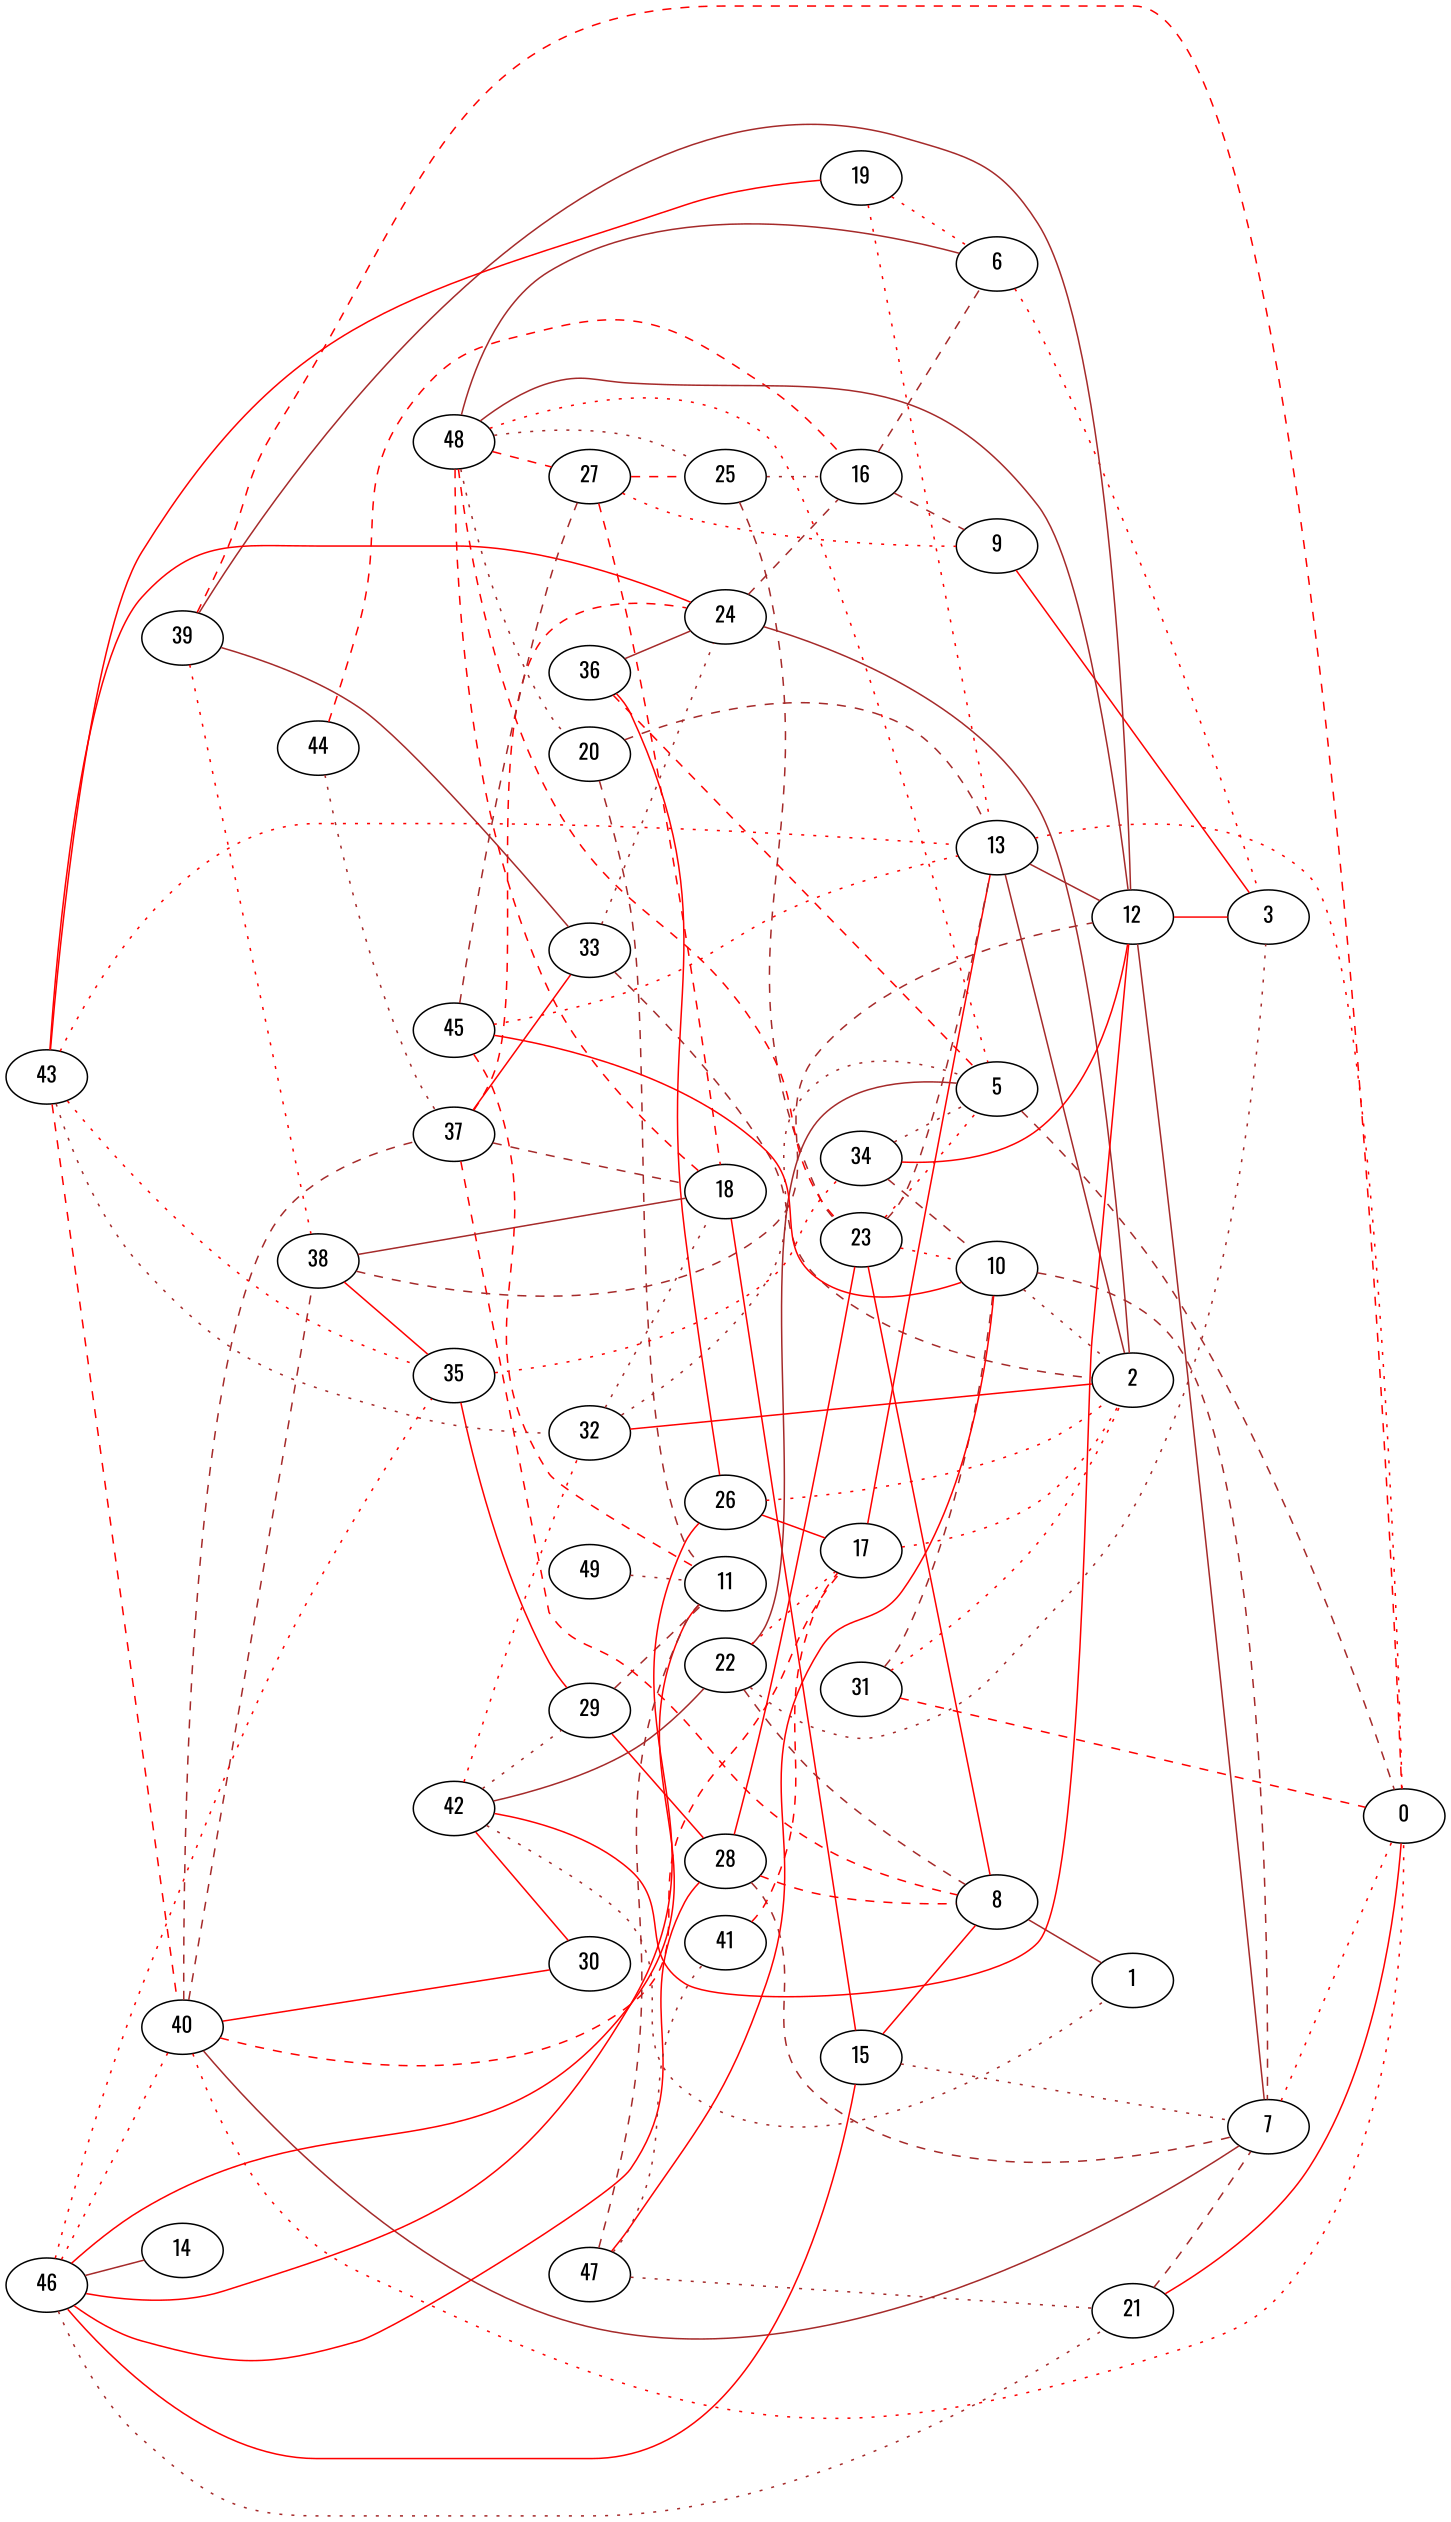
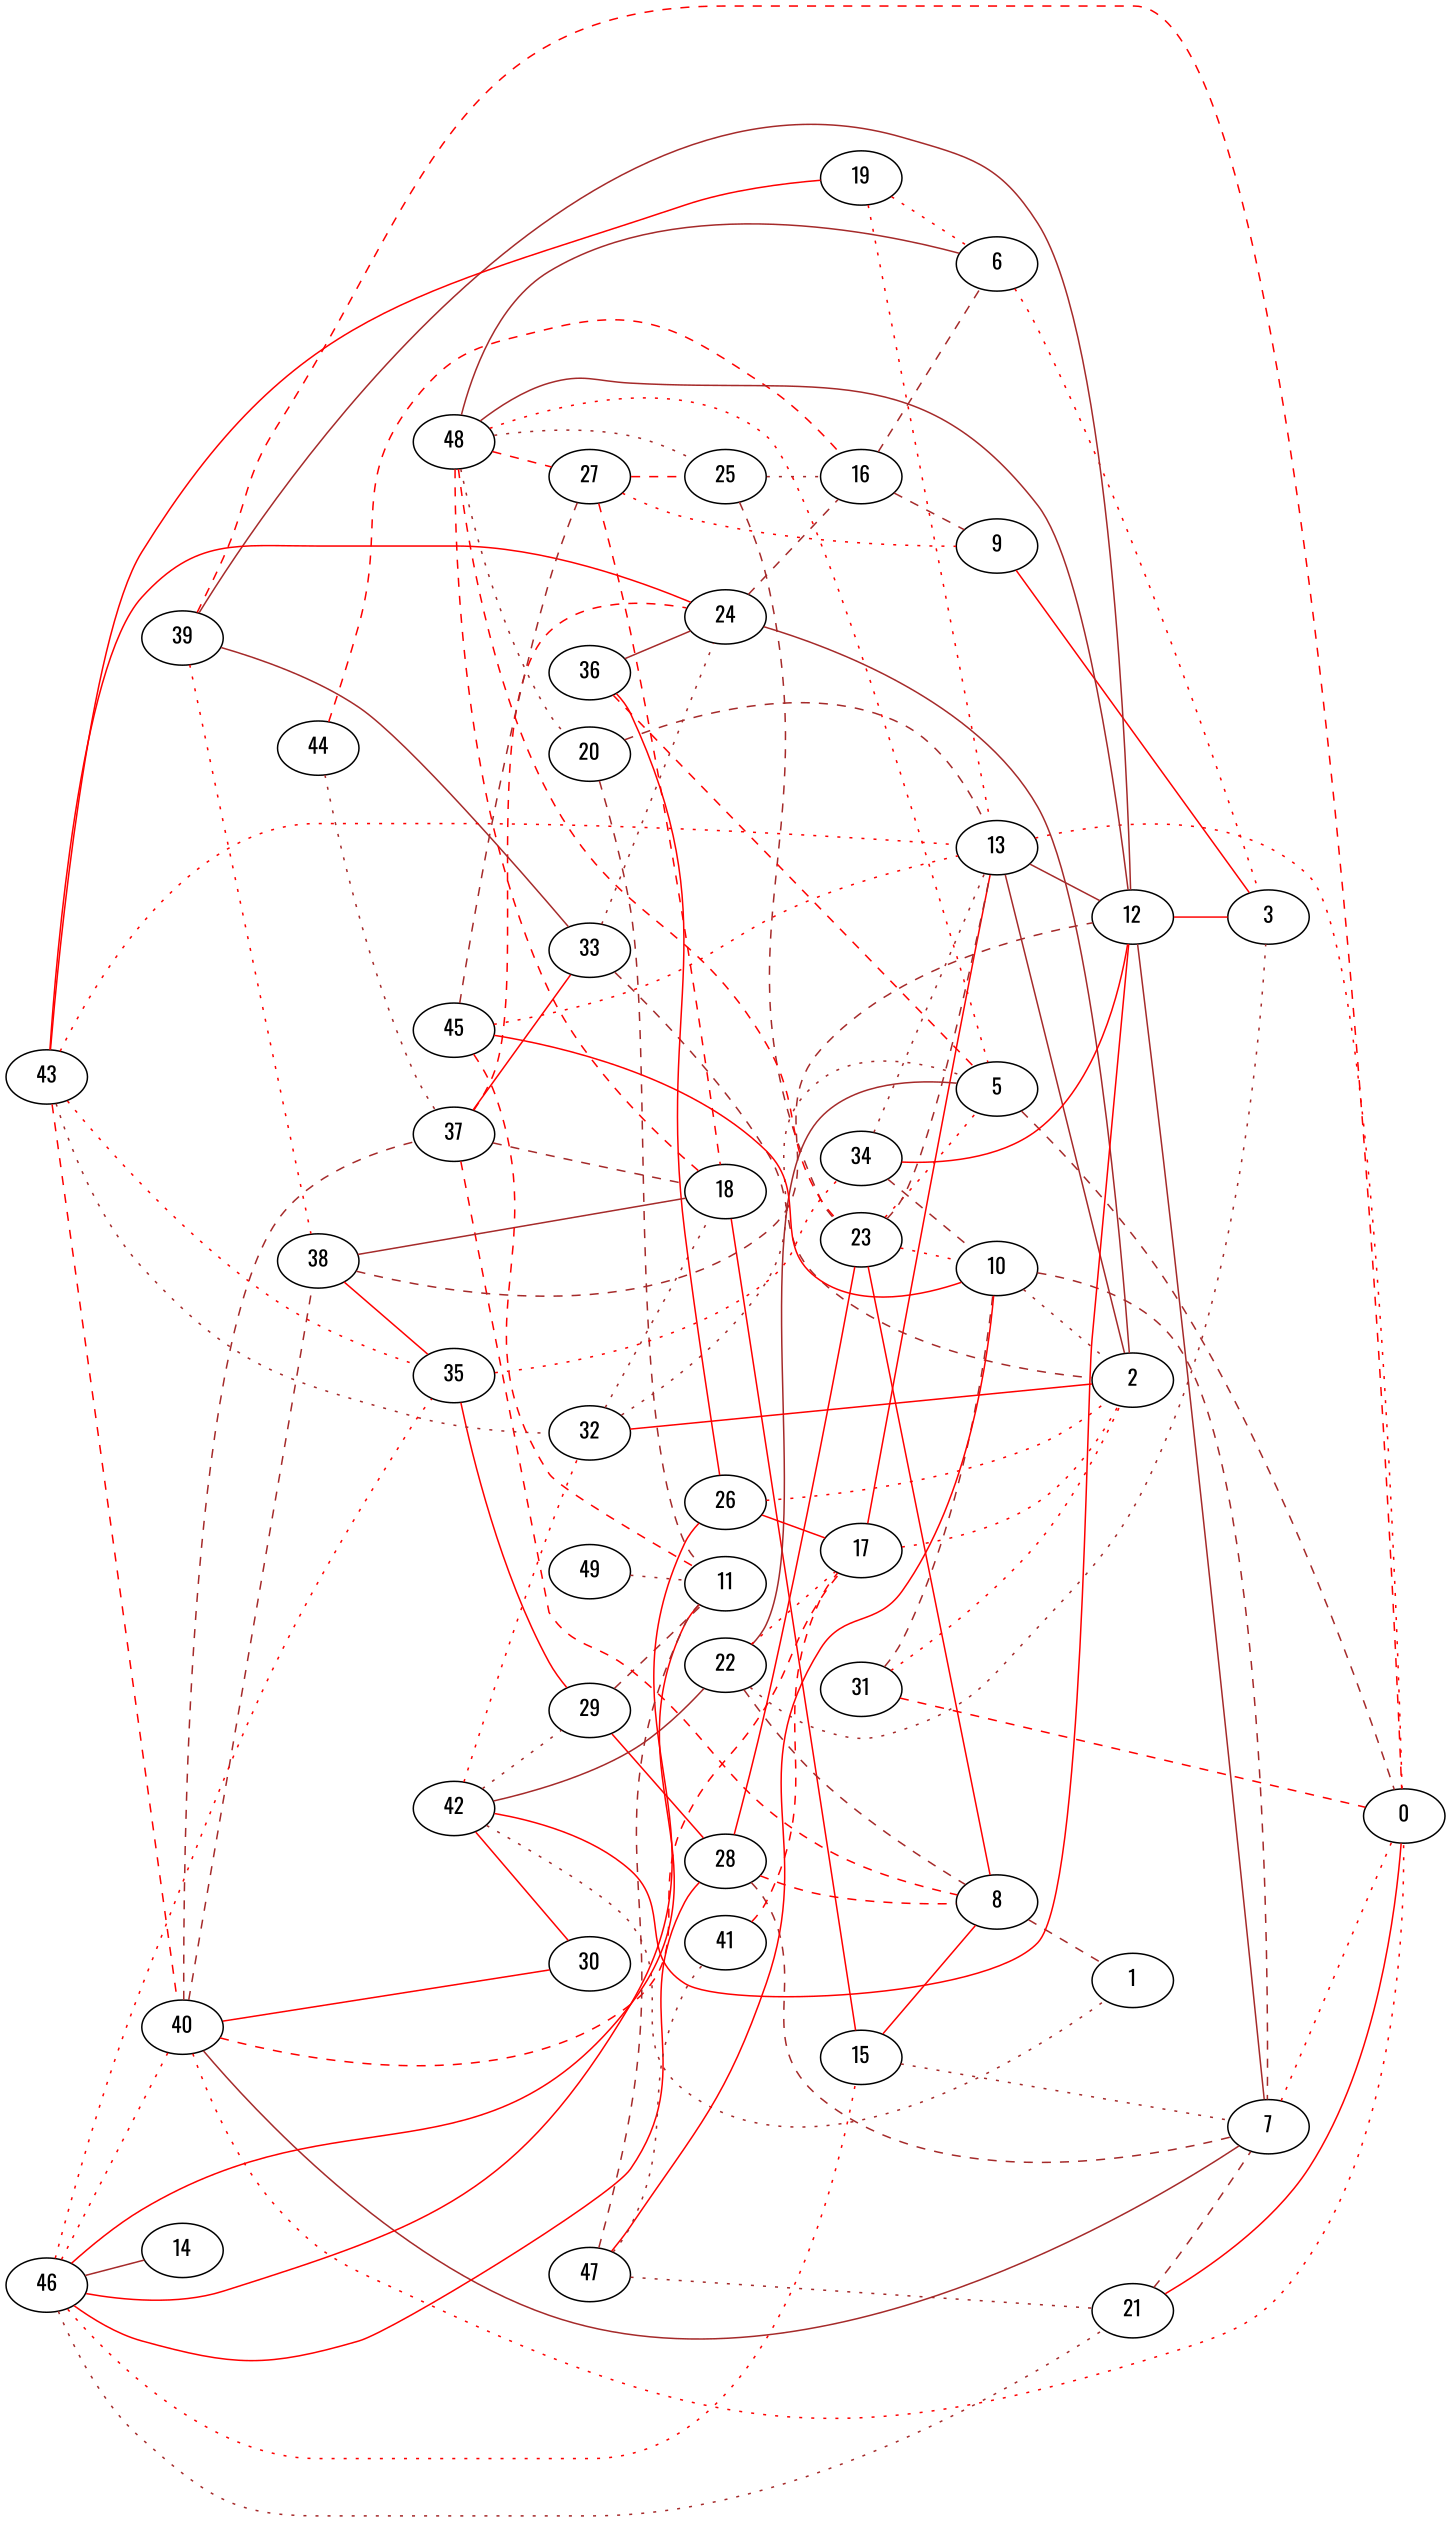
edge "5" -- "34": now "13" -- "34"
edge "8" -- "1": style solid -> dashed
edge "15" -- "46": style solid -> dotted
